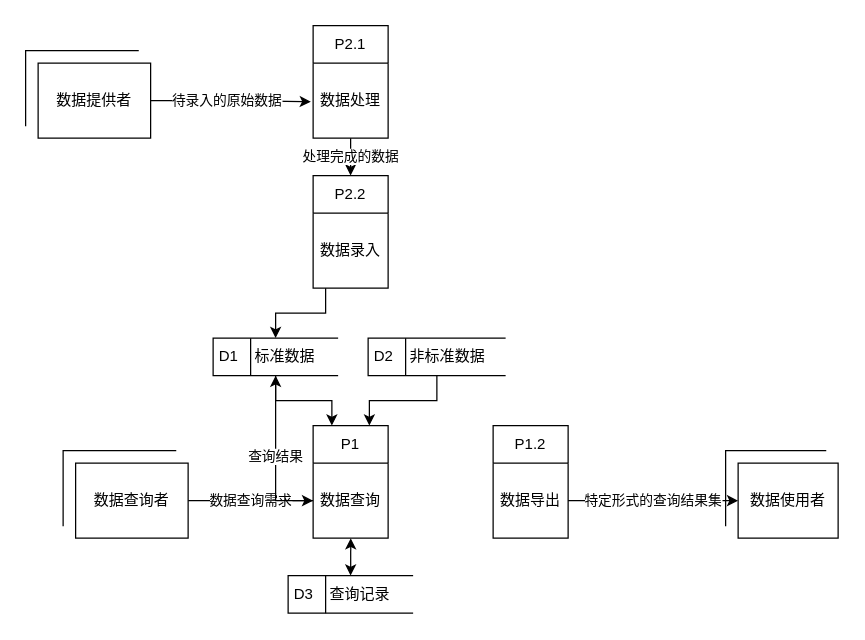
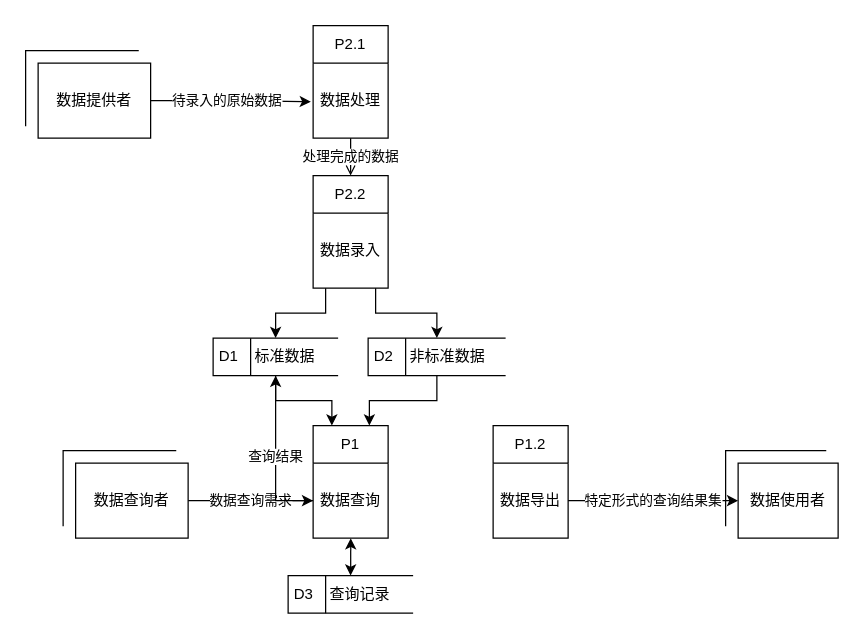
edge "P2.1" -> "P2.2": arrowhead classic -> open
edge "P2.2" -> "D2 非标准数据": added
